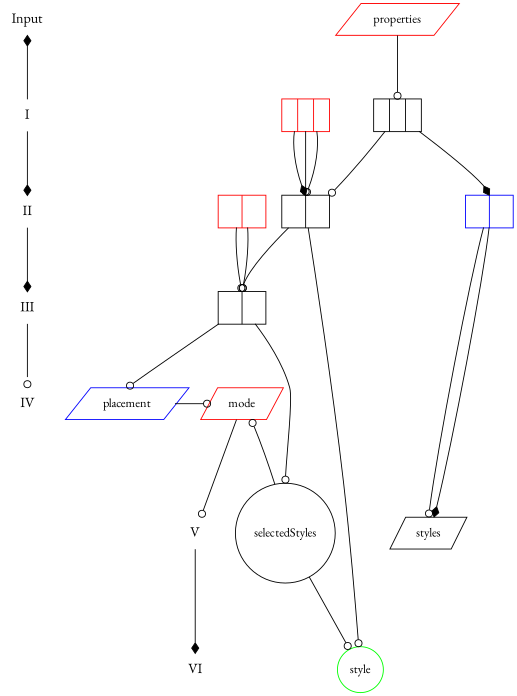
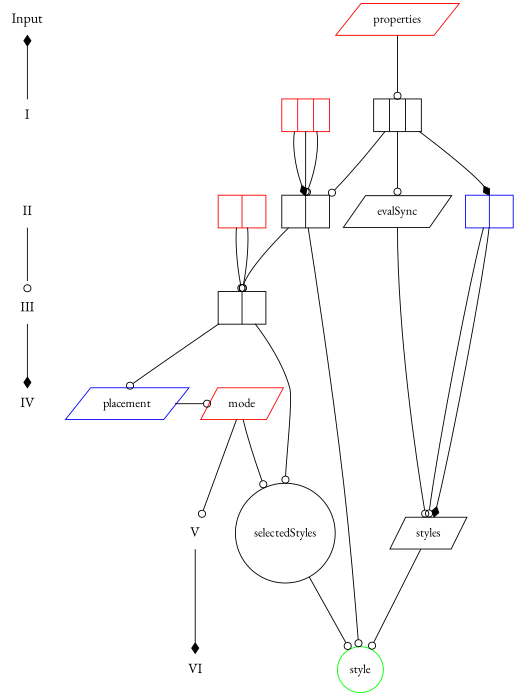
edge "I" -> "II": removed
node "evalSync": added
edge "II" -> "III": arrowhead diamond -> odot
edge "III" -> "IV": arrowhead odot -> diamond
edge "selectedStyles" -> "mode": reversed
edge "styles" -> "style": added
